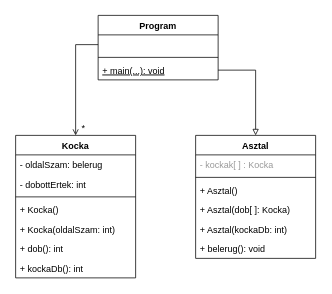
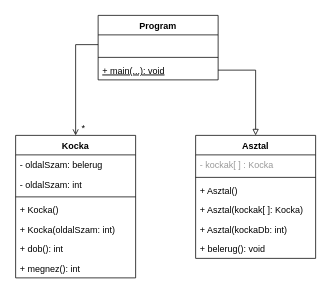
node "- dobottErtek: int": label "- dobottErtek: int" -> "- oldalSzam: int"
node "+ Asztal(dob[ ]: Kocka)": label "+ Asztal(dob[ ]: Kocka)" -> "+ Asztal(kockak[ ]: Kocka)"
node "+ kockaDb(): int": label "+ kockaDb(): int" -> "+ megnez(): int"
